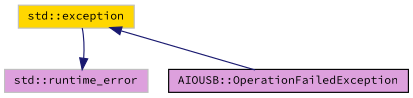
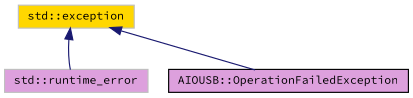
edge "std::exception" -> "std::runtime_error": reversed
